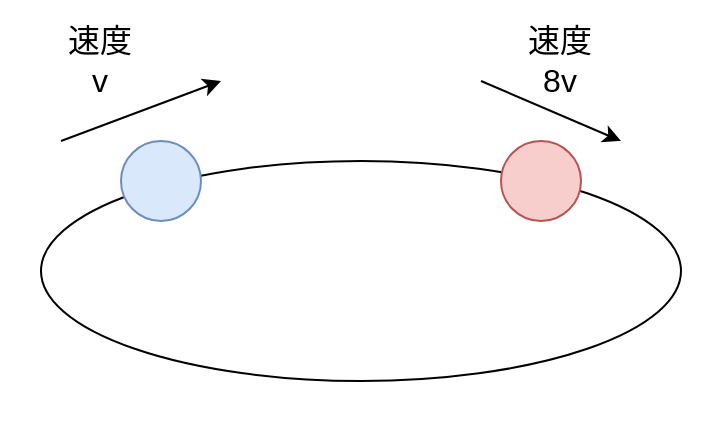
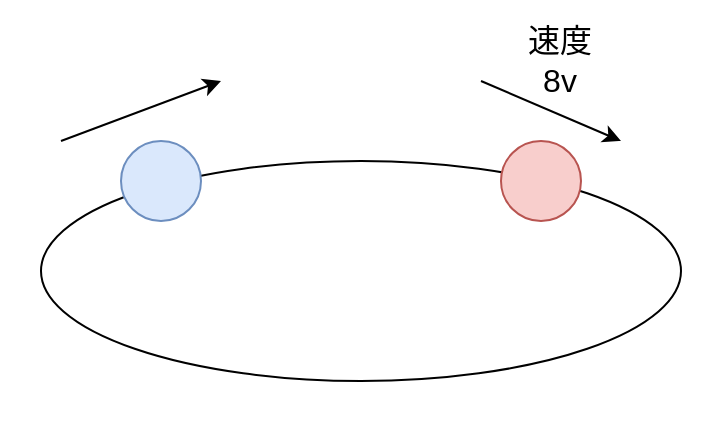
node "速度v": removed
